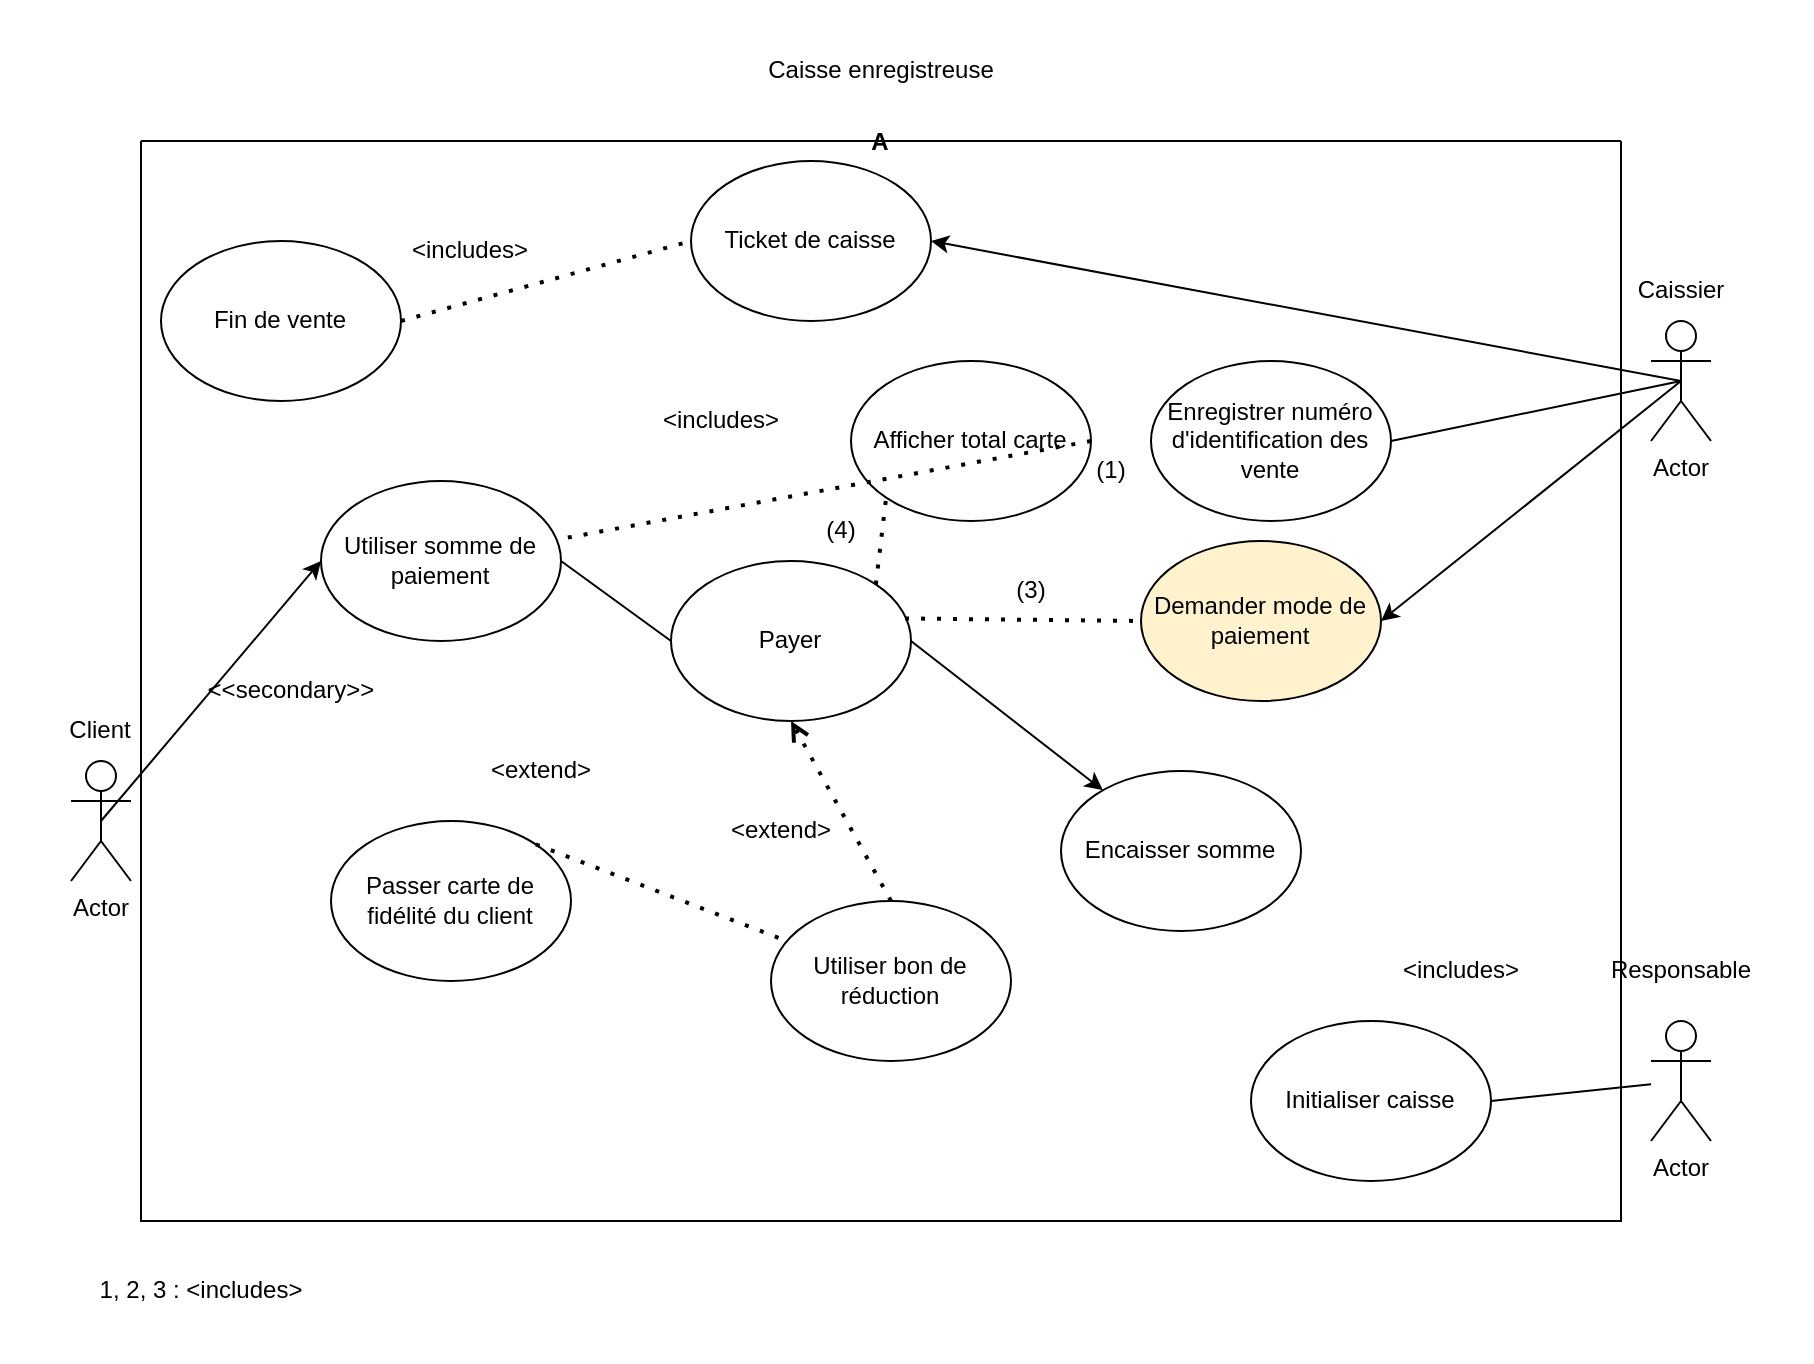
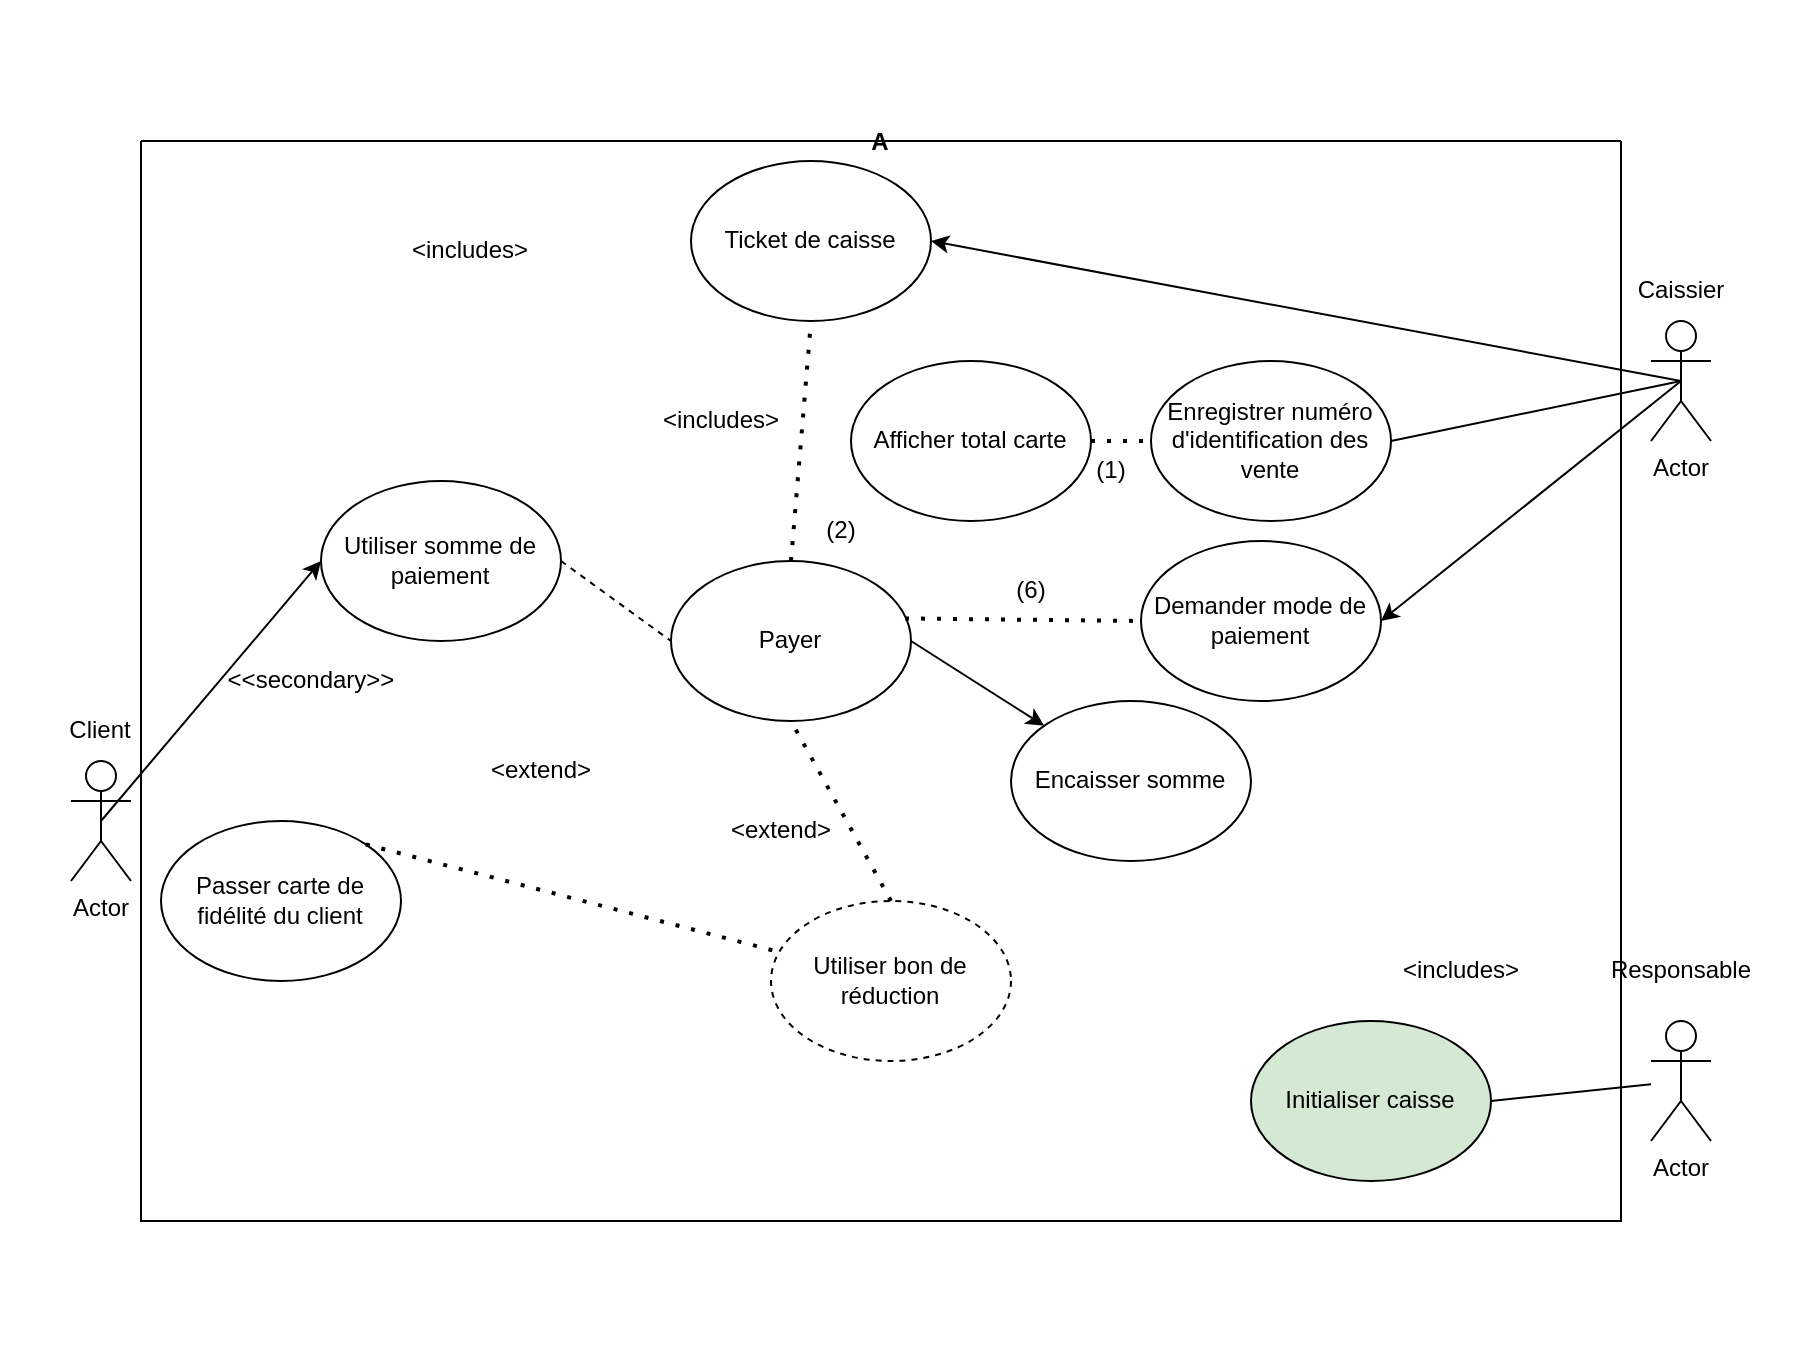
node "Caisse enregistreuse": removed
edge "Ticket de caisse" -- "Fin de vente": removed
node "Fin de vente": removed
edge "Ticket de caisse" -- "Payer": added
edge "Afficher total carte" -- "Utiliser somme de paiement": now "Afficher total carte" -- "Enregistrer numéro d'identification des vente"
node "(4)": label "(4)" -> "(2)"
edge "Afficher total carte" -- "Payer": removed
node "(3)": label "(3)" -> "(6)"
edge "Utiliser somme de paiement" -- "Payer": style solid -> dashed
node "Demander mode de paiement": fillcolor #fff2cc -> #ffffff
node "<<secondary>>": moved (291, 691) -> (311, 681)
edge "Utiliser bon de réduction" -> "Payer": arrowhead open -> none
node "Encaisser somme": moved (1181, 851) -> (1131, 781)
node "Passer carte de fidélité du client": moved (451, 901) -> (281, 901)
node "Utiliser bon de réduction": style solid -> dashed
node "Initialiser caisse": fillcolor #ffffff -> #d5e8d4
node "1, 2, 3 : <includes>": removed
